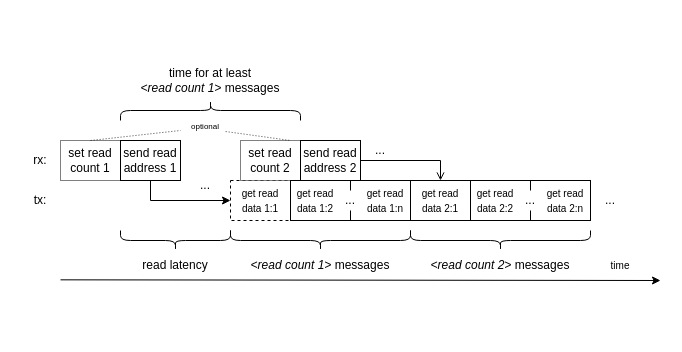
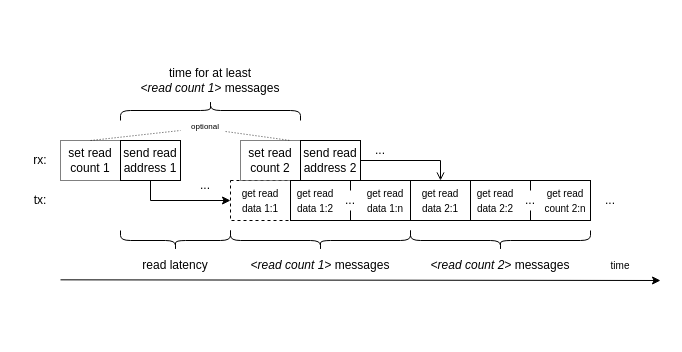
node "get read data 2:n": label "get read data 2:n" -> "get read count 2:n"
